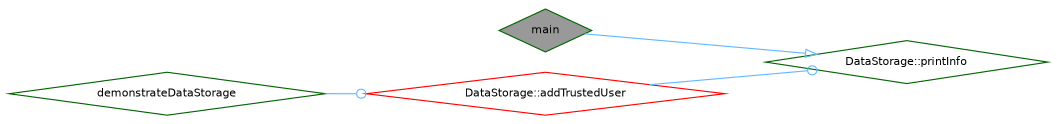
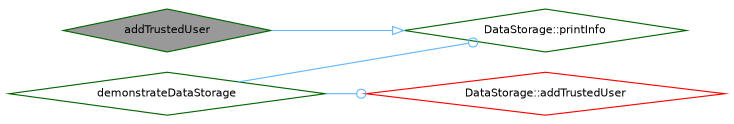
node "main": label "main" -> "addTrustedUser"
edge "DataStorage::addTrustedUser" -> "DataStorage::printInfo": now "demonstrateDataStorage" -> "DataStorage::printInfo"
